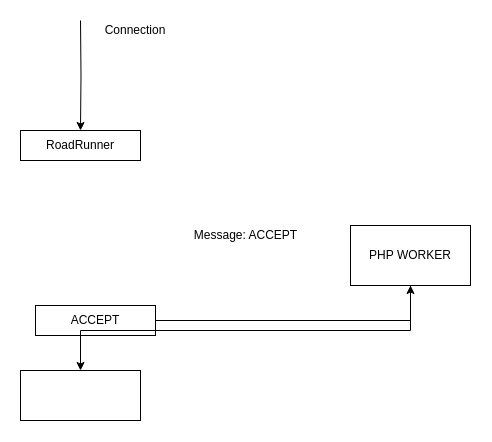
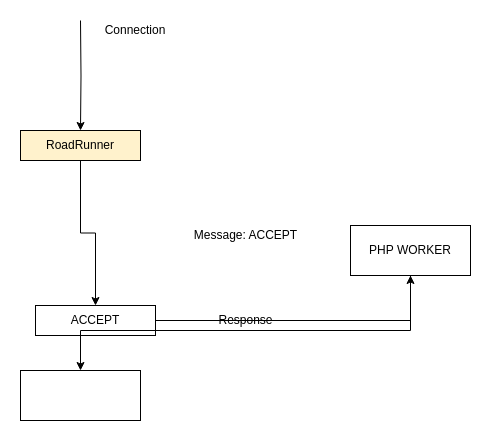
node "RoadRunner": fillcolor #ffffff -> #fff2cc
edge "RoadRunner" -> "ACCEPT": added
node "PHP WORKER": size 120x60 -> 120x50
node "Response": added
